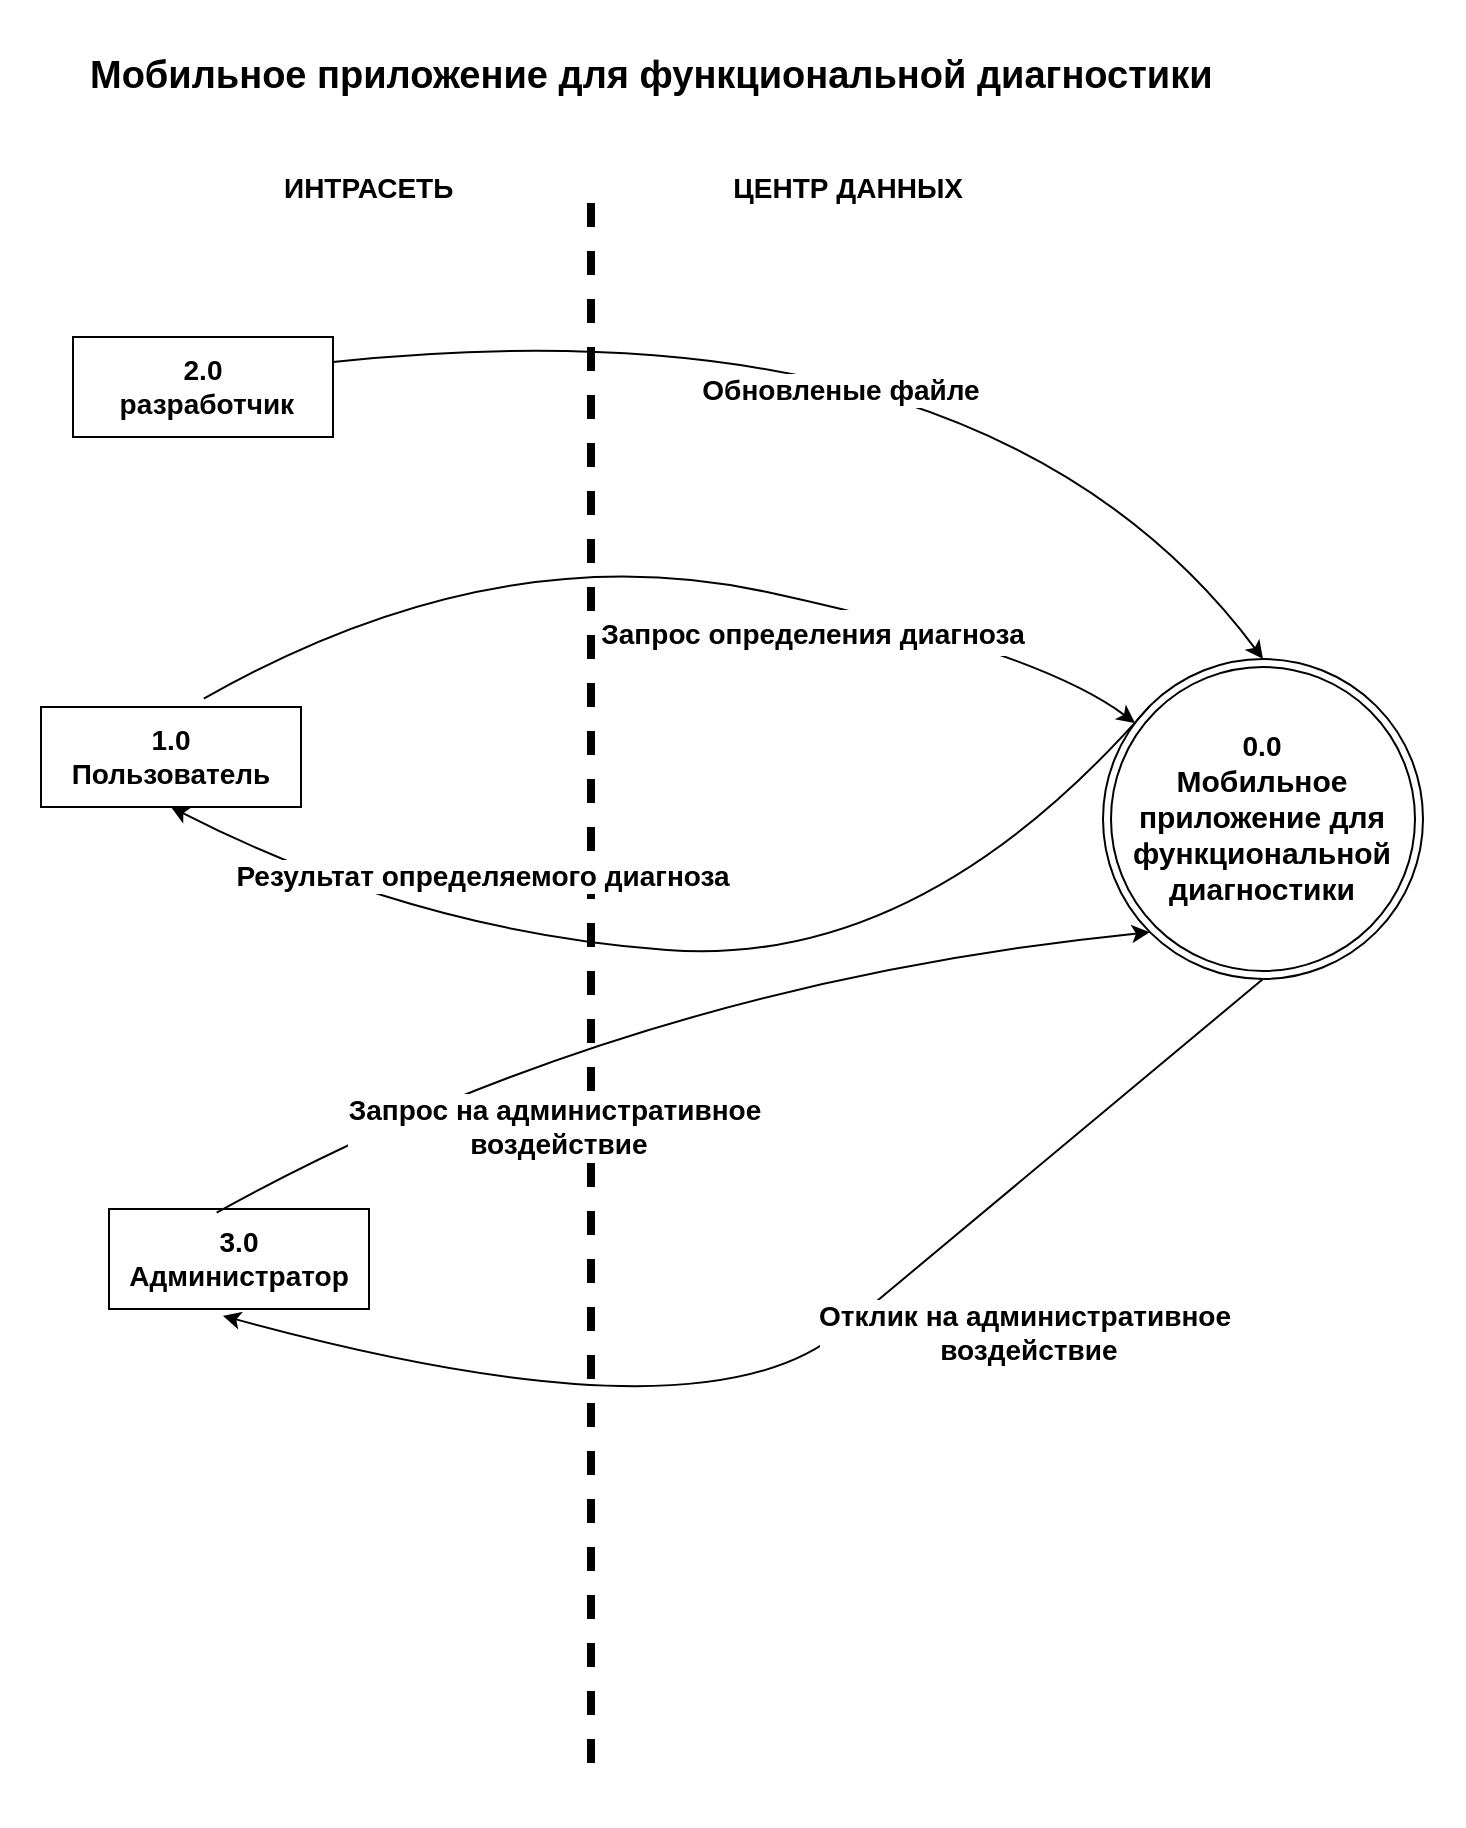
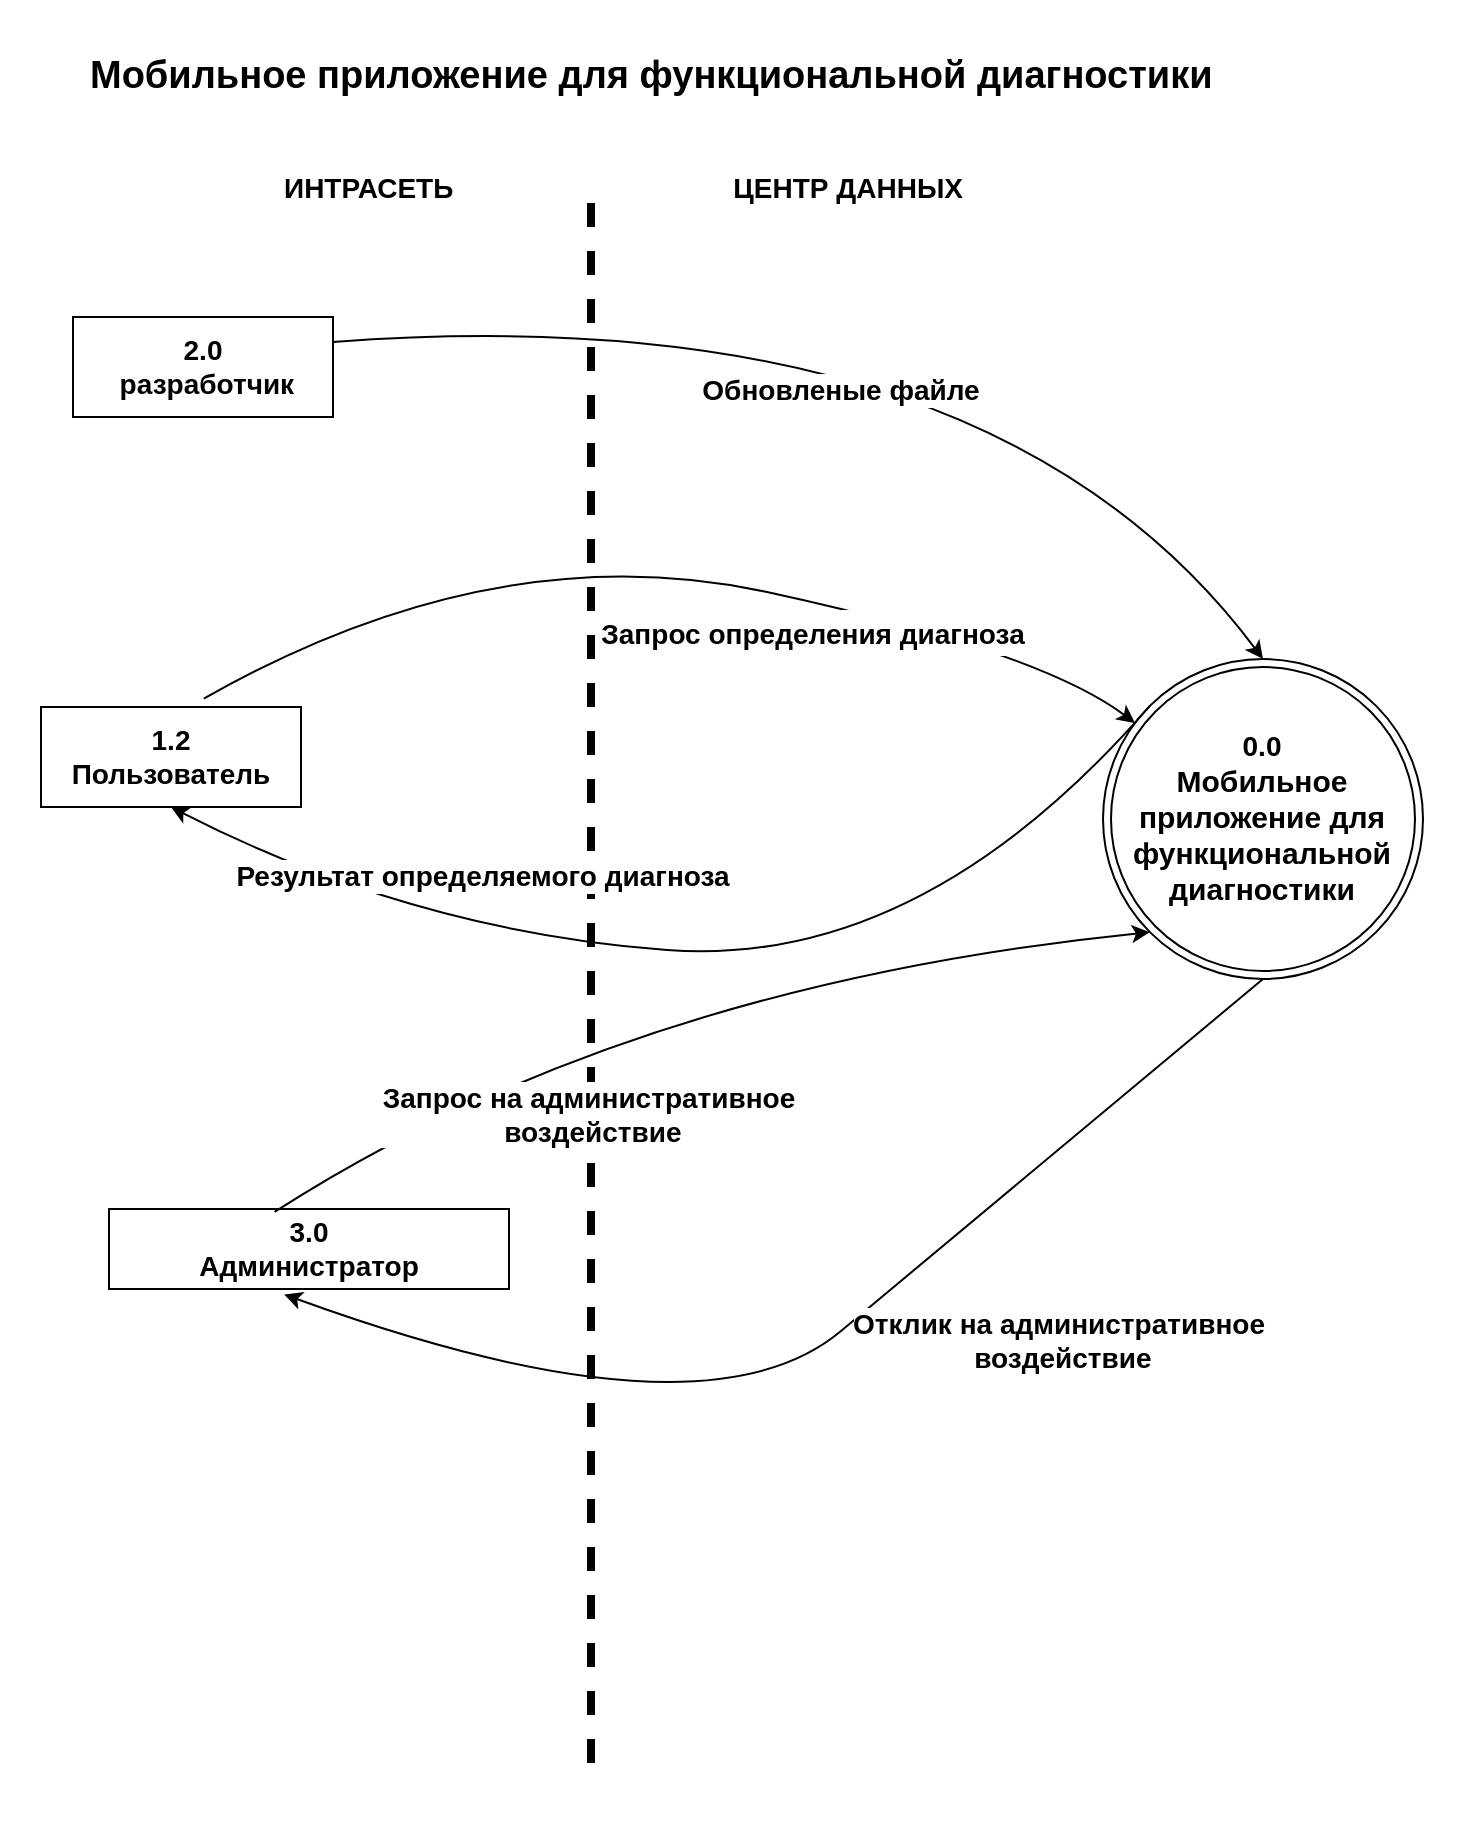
node "2.0 разработчик": moved (203, 387) -> (203, 367)
node "1.0Пользователь": label "1.0Пользователь" -> "1.2Пользователь"
node "3.0Администратор": size 260x100 -> 400x80
